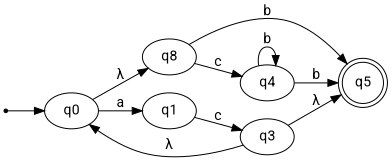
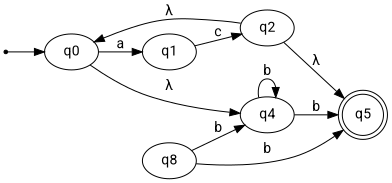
edge "q8" -> "q4": label "c" -> "b"
edge "q0" -> "q8": now "q0" -> "q4"
node "q3": label "q3" -> "q2"
